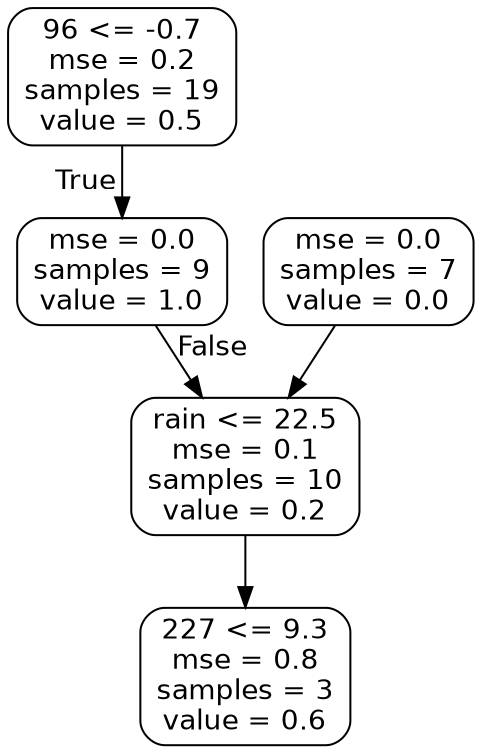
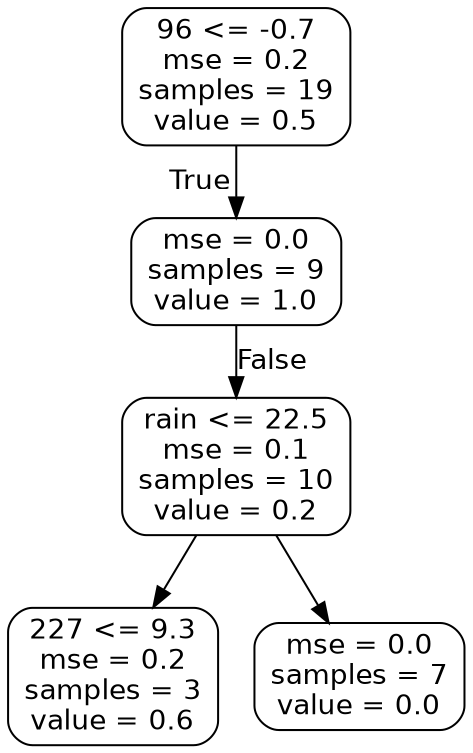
edge "mse = 0.0 samples = 7 value = 0.0" -> "rain <= 22.5 mse = 0.1 samples = 10 value = 0.2": reversed
node "227 <= 9.3 mse = 0.8 samples = 3 value = 0.6": label "227 <= 9.3 mse = 0.8 samples = 3 value = 0.6" -> "227 <= 9.3 mse = 0.2 samples = 3 value = 0.6"
